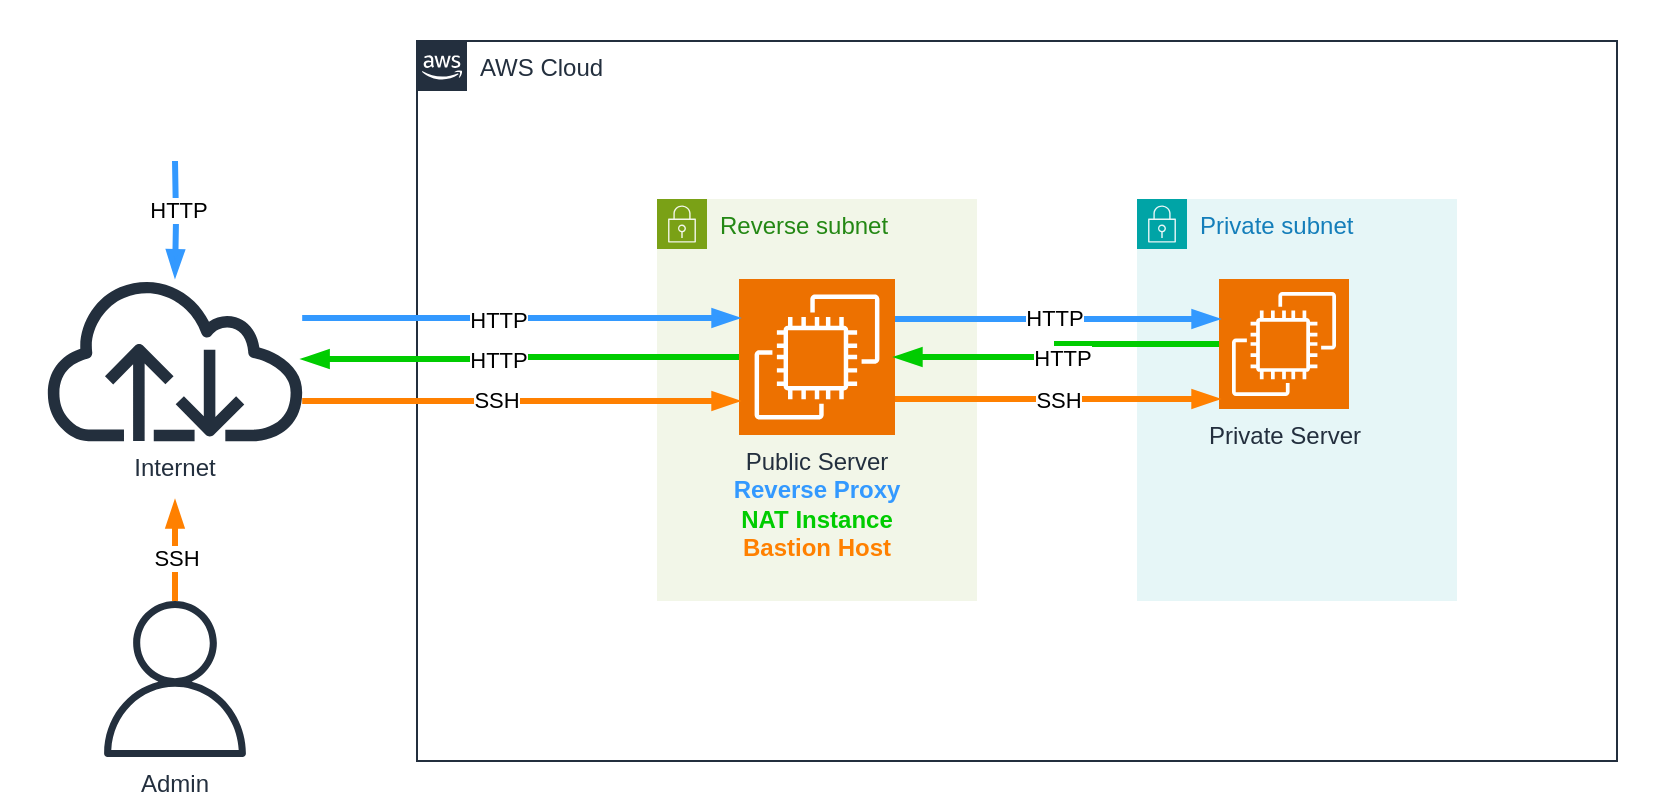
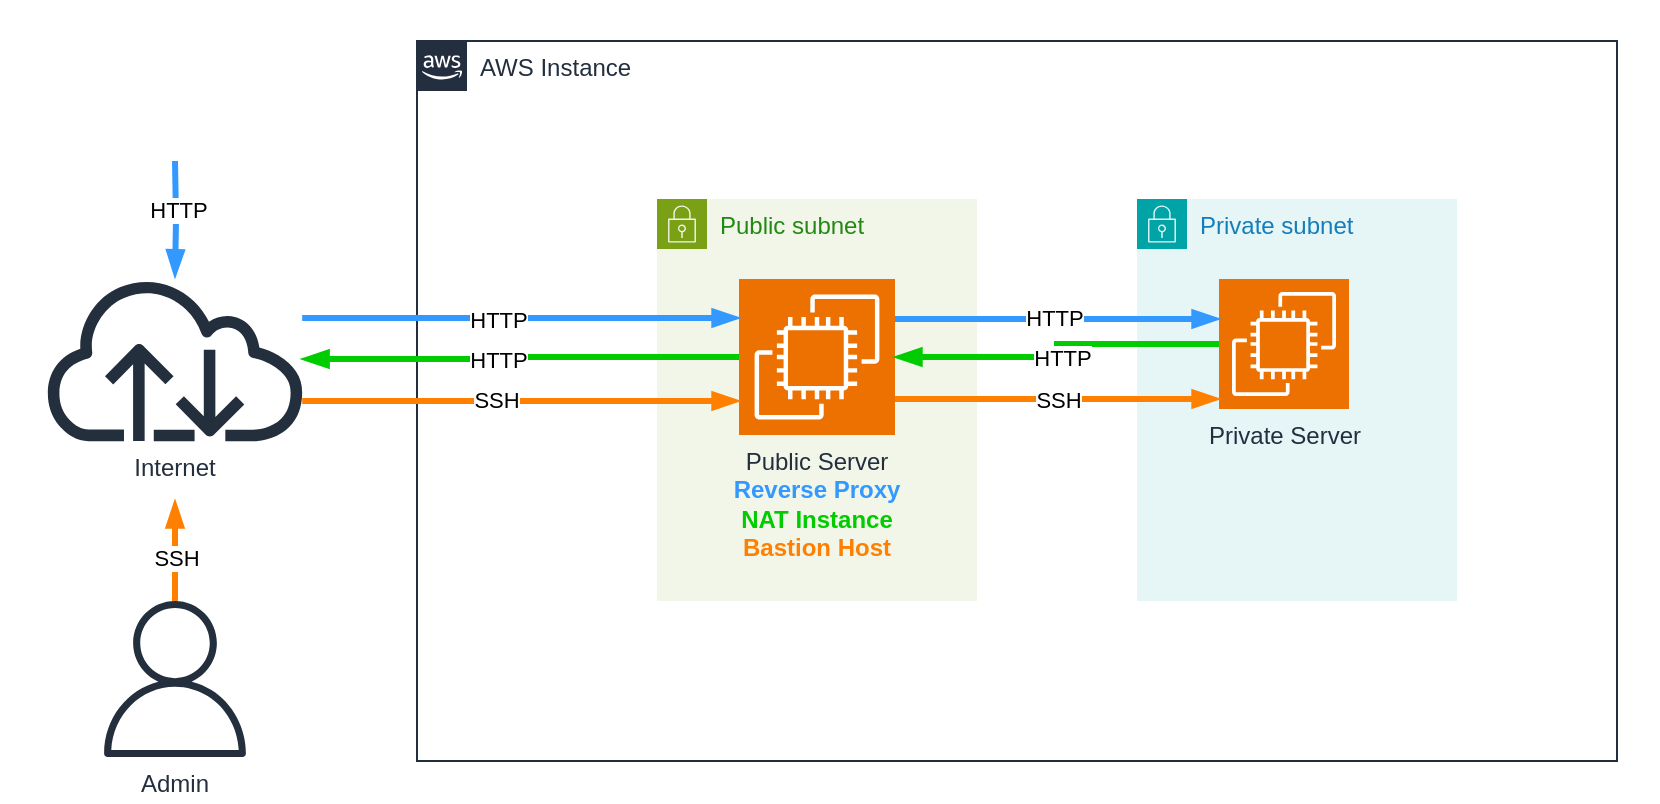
node "AWS Cloud": label "AWS Cloud" -> "AWS Instance"
node "Reverse subnet": label "Reverse subnet" -> "Public subnet"
